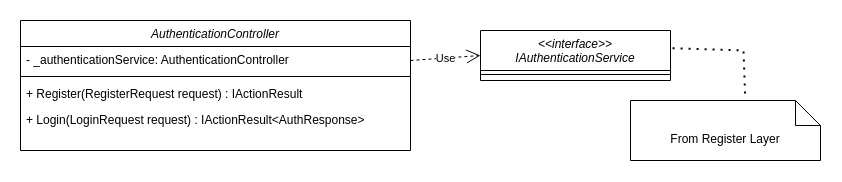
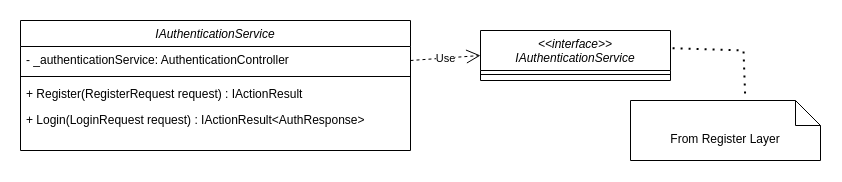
node "AuthenticationController": label "AuthenticationController" -> "IAuthenticationService"
